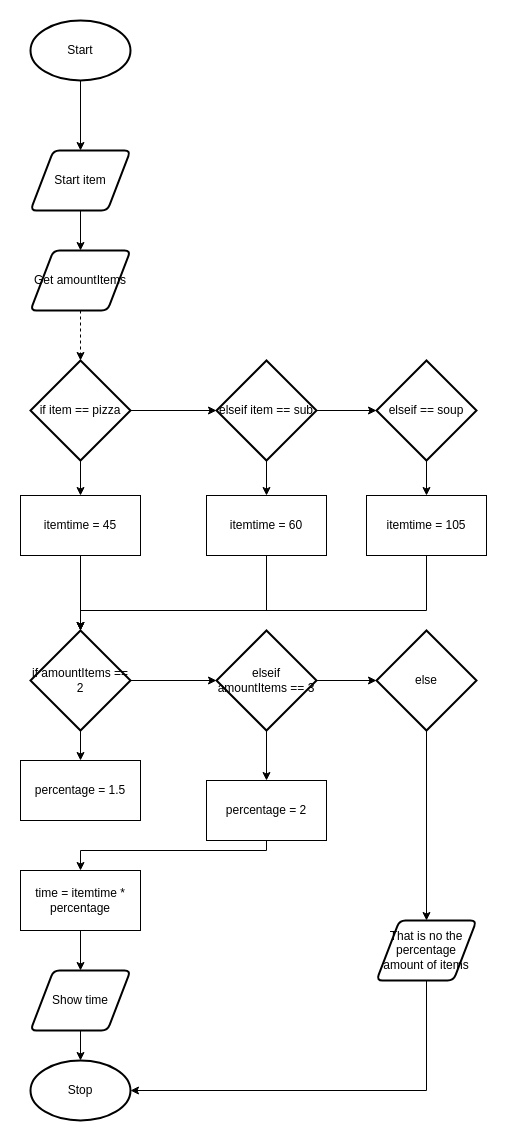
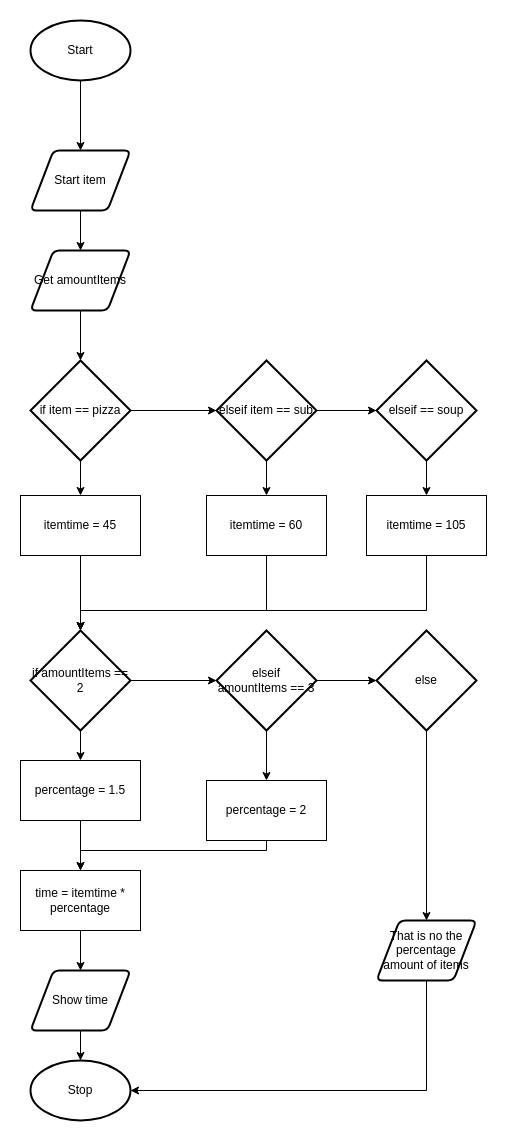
edge "Get amountItems" -> "if item == pizza": style dashed -> solid
edge "percentage = 1.5" -> "time = itemtime * percentage": added
